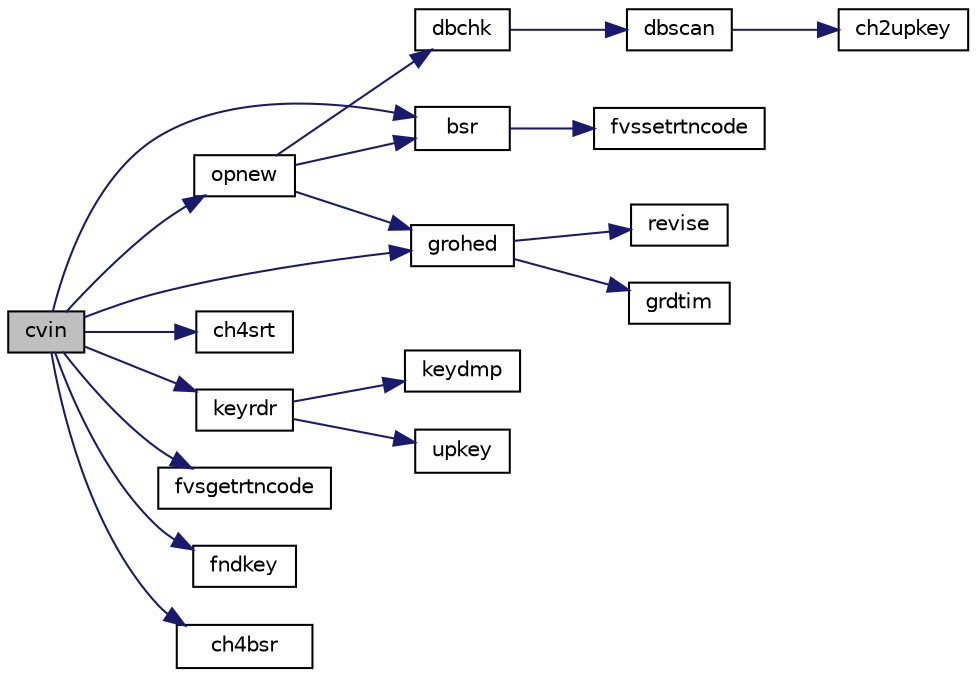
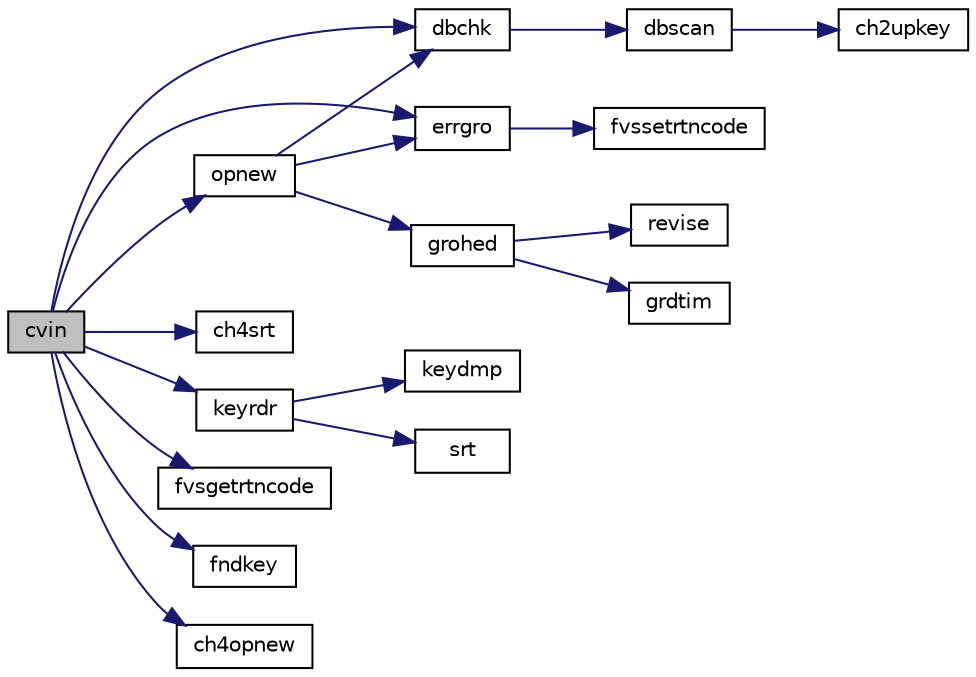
node "bsr": label "bsr" -> "errgro"
edge "cvin" -> "grohed": now "cvin" -> "dbchk"
node "upkey": label "upkey" -> "srt"
node "ch4bsr": label "ch4bsr" -> "ch4opnew"
